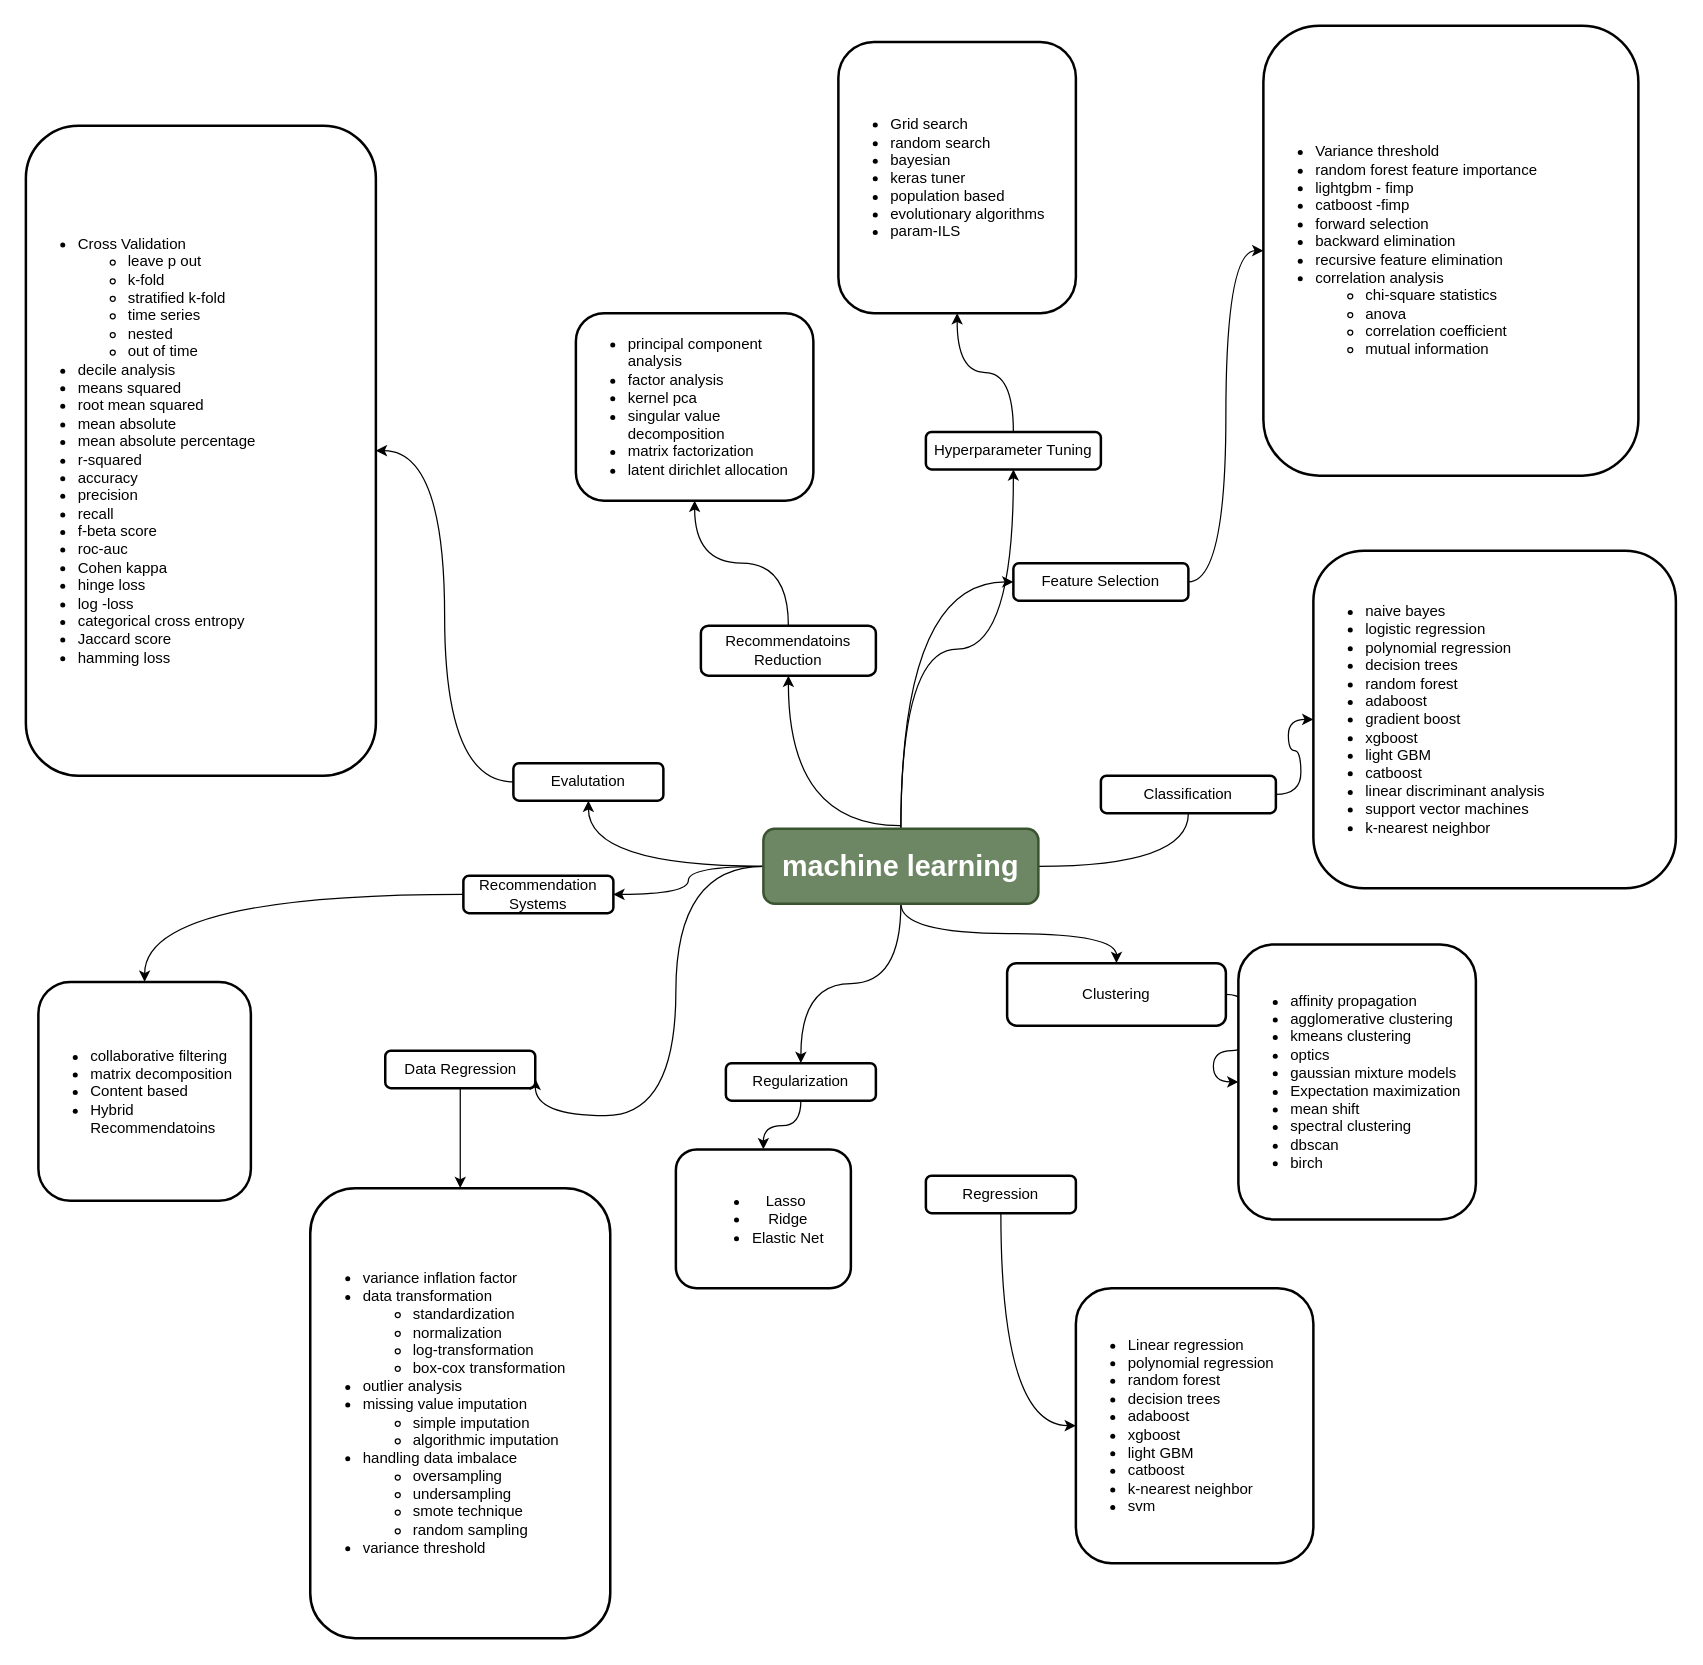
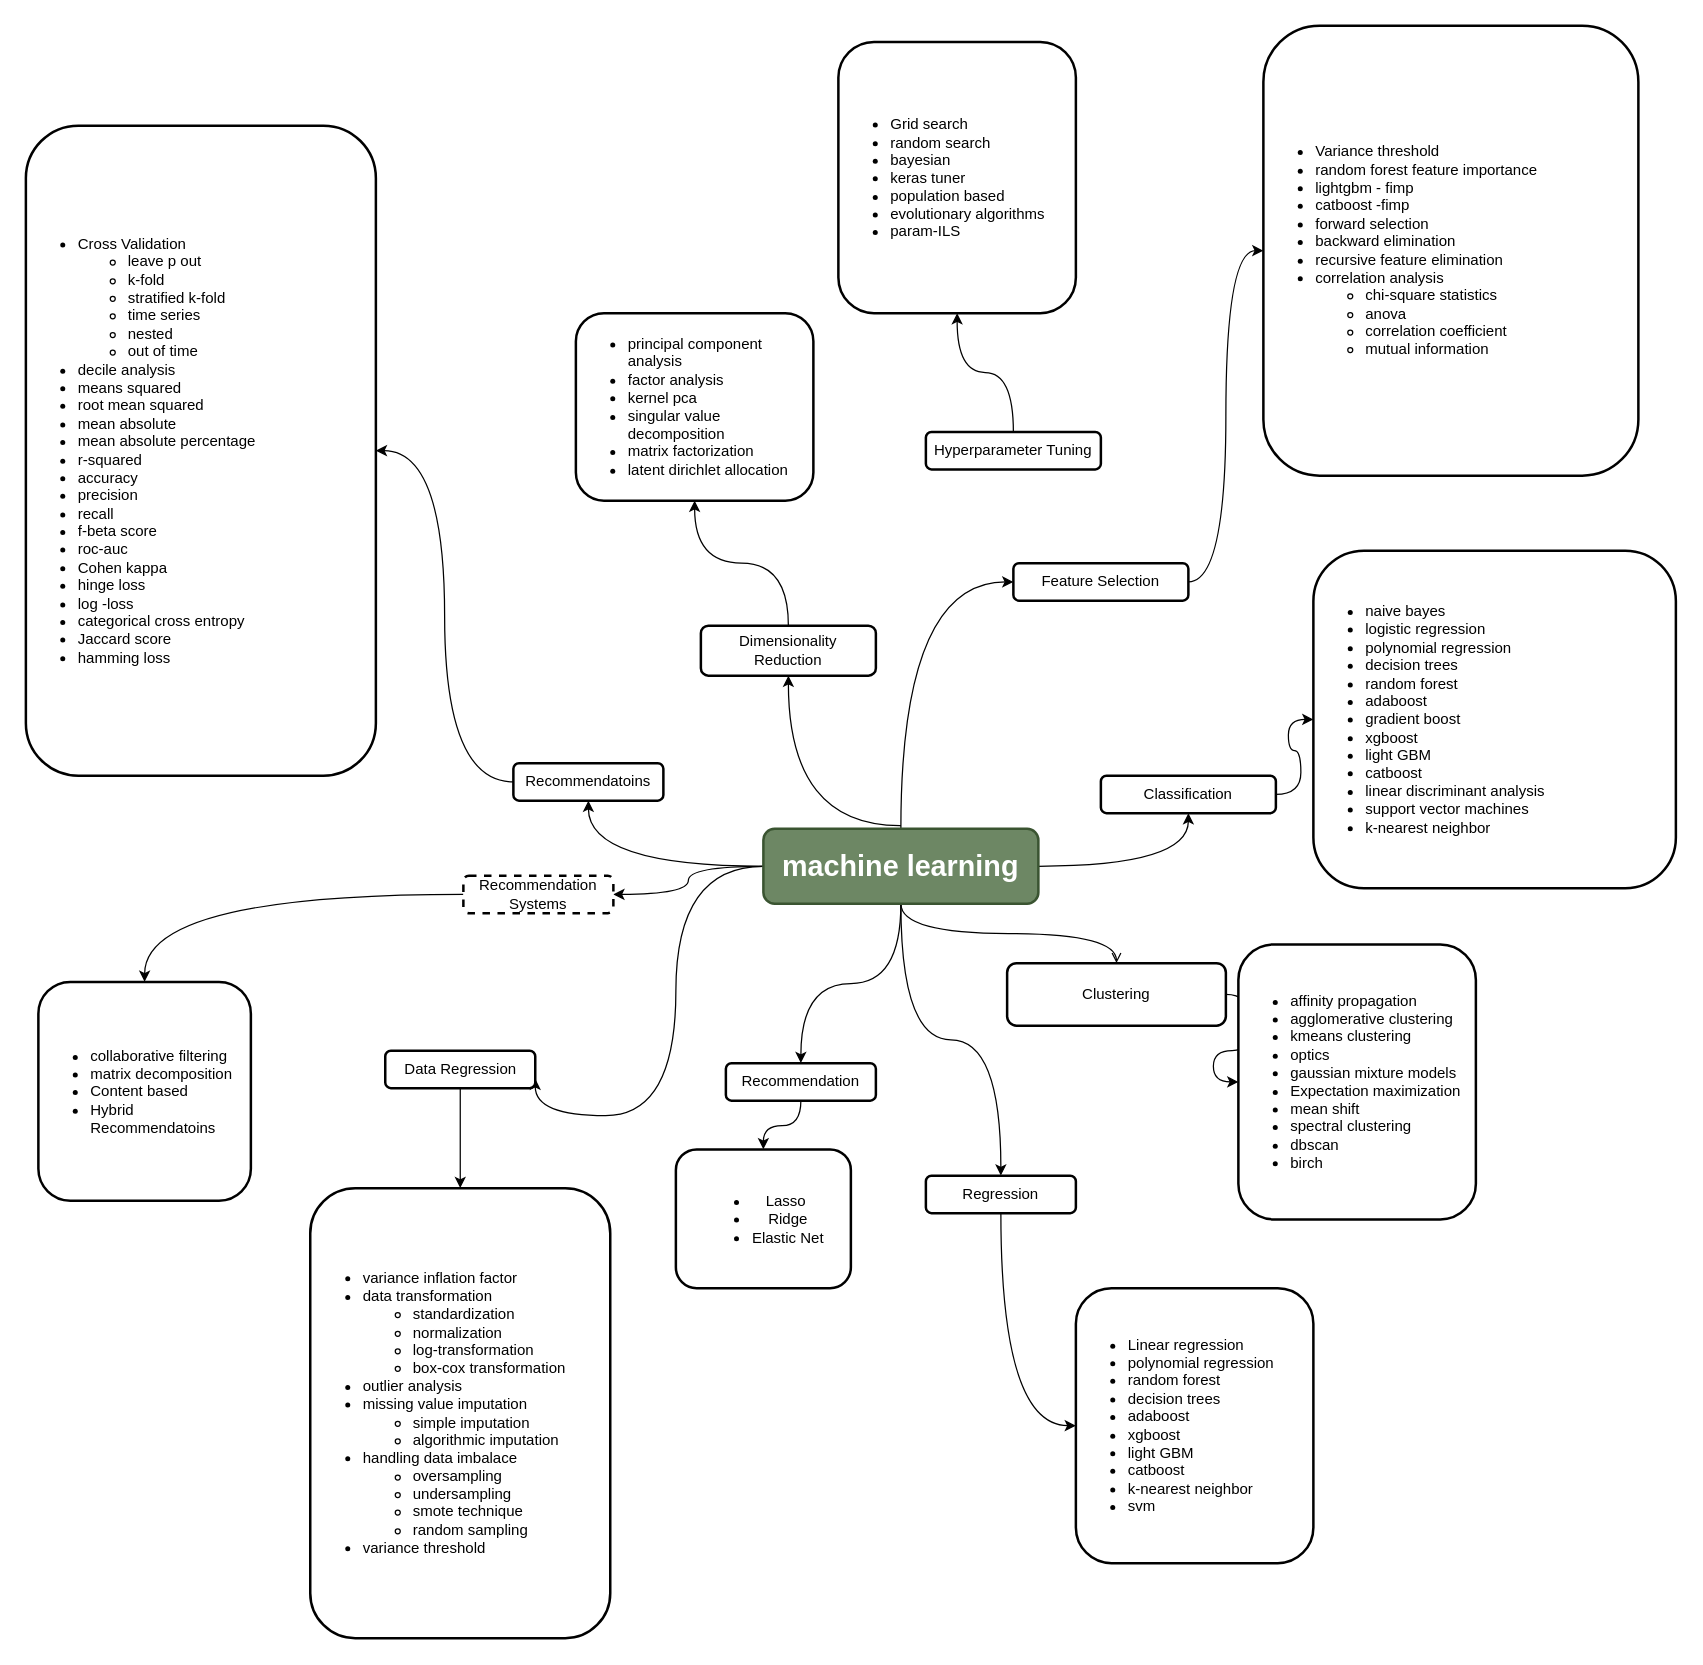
edge "machine learning" -> "Hyperparameter Tuning": now "machine learning" -> "Regression"
node "Recommendatoins Reduction": label "Recommendatoins Reduction" -> "Dimensionality Reduction"
node "Evalutation": label "Evalutation" -> "Recommendatoins"
edge "Classification" -- "machine learning": arrowhead none -> classic
node "Recommendation Systems": style solid -> dashed
edge "machine learning" -> "Clustering": arrowhead classic -> open
node "Regularization": label "Regularization" -> "Recommendation"
